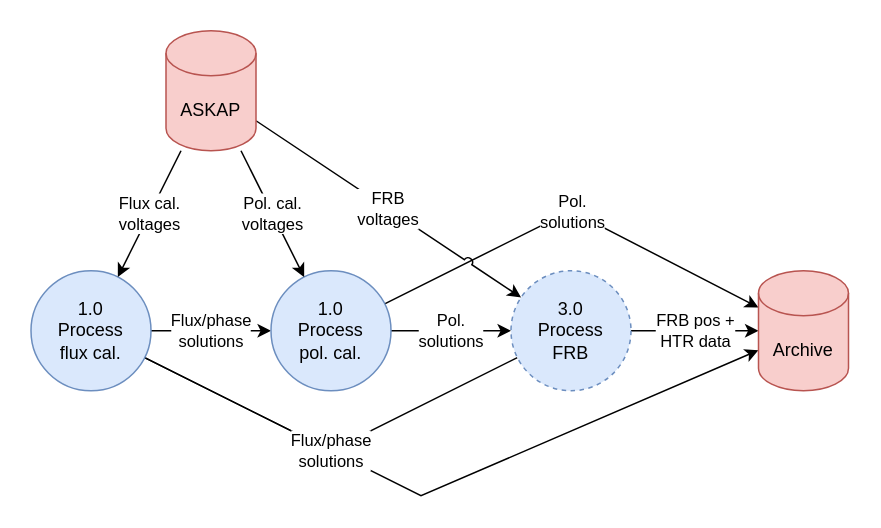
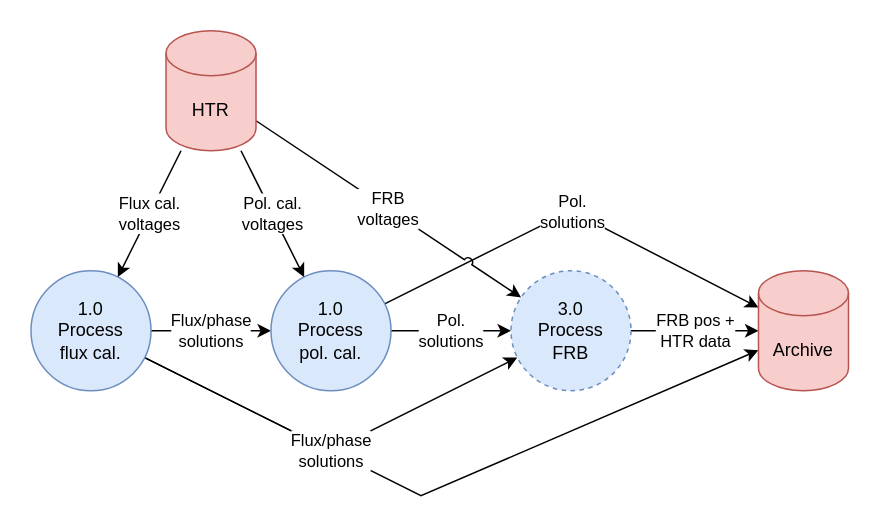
node "ASKAP": label "ASKAP" -> "HTR"
edge "1.0 Process flux cal." -- "3.0 Process FRB": arrowhead none -> classic
